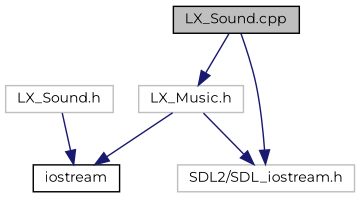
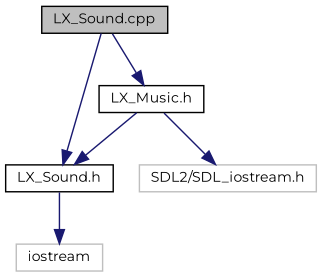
edge "LX_Sound.cpp" -> "SDL2/SDL_iostream.h": now "LX_Sound.cpp" -> "LX_Sound.h"
node "LX_Sound.h": color grey75 -> black
node "LX_Music.h": color grey75 -> black
edge "LX_Music.h" -> "iostream": now "LX_Music.h" -> "LX_Sound.h"
node "iostream": color black -> grey75
